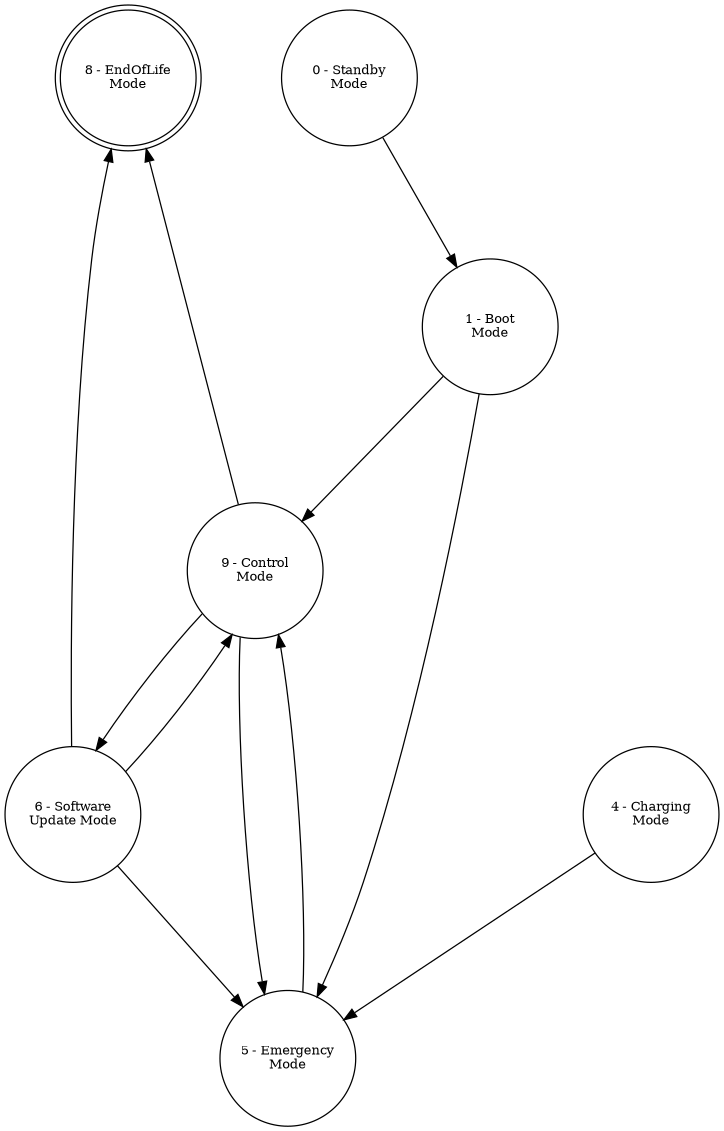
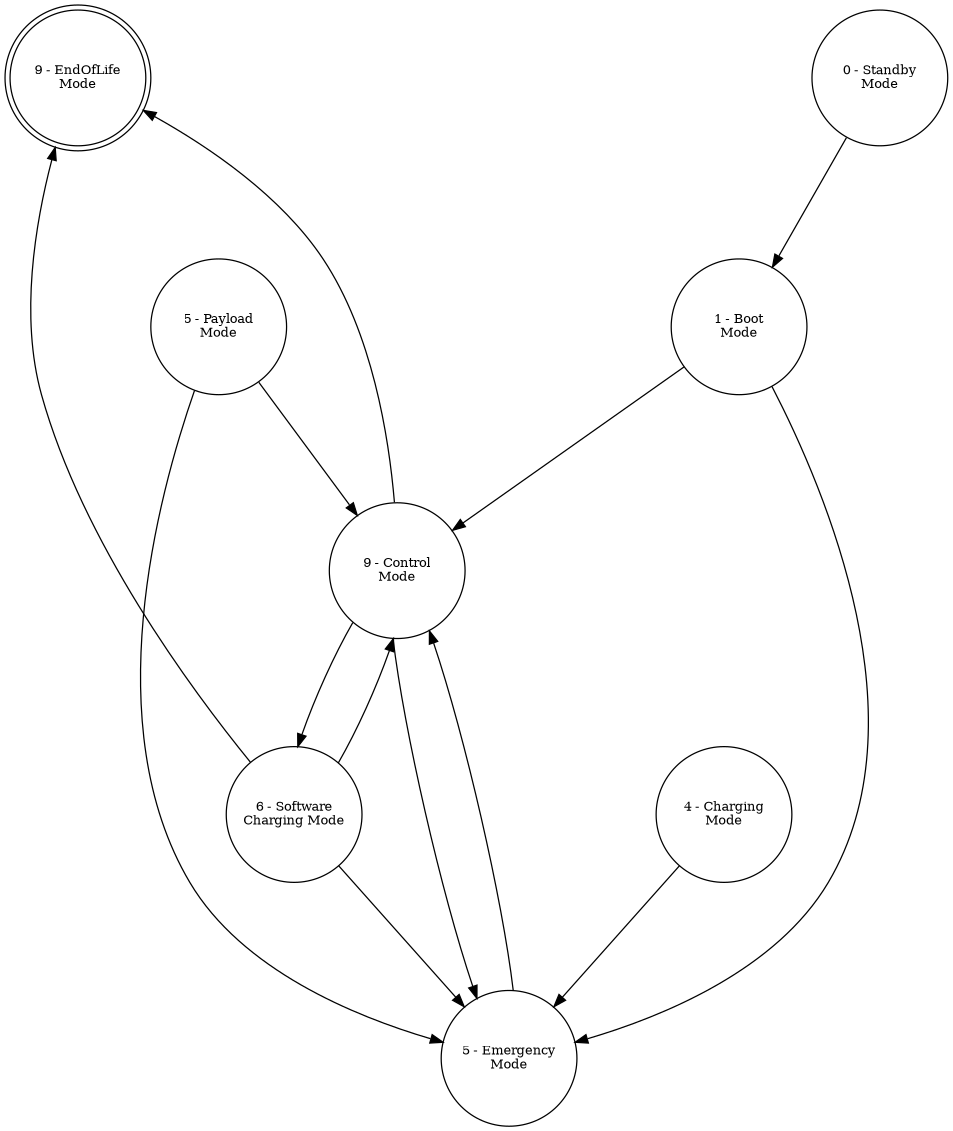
node "8 - EndOfLife Mode": label "8 - EndOfLife Mode" -> "9 - EndOfLife Mode"
node "5 - Payload Mode": added
node "6 - Software Update Mode": label "6 - Software Update Mode" -> "6 - Software Charging Mode"
